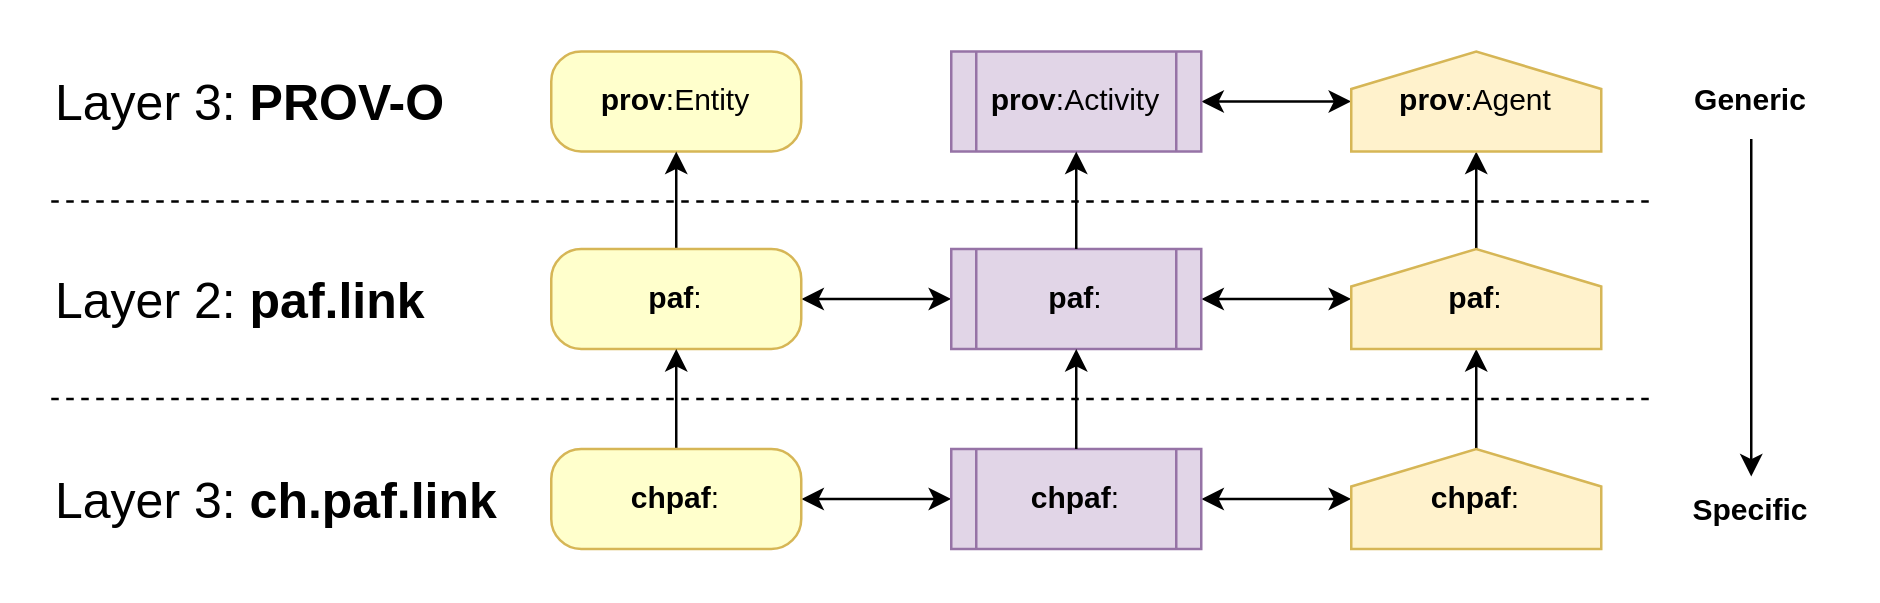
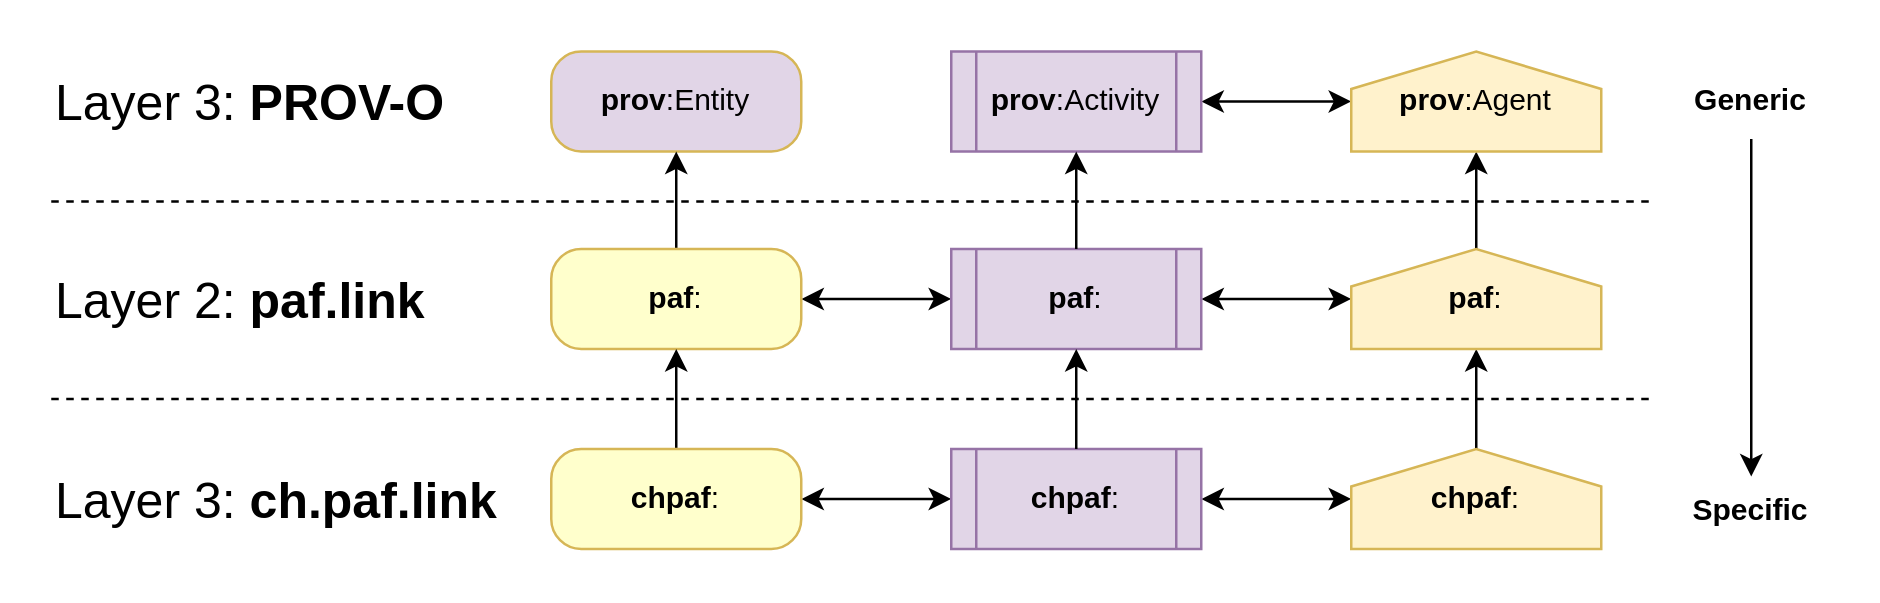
node "prov:Entity": fillcolor #ffffcc -> #e1d5e7
